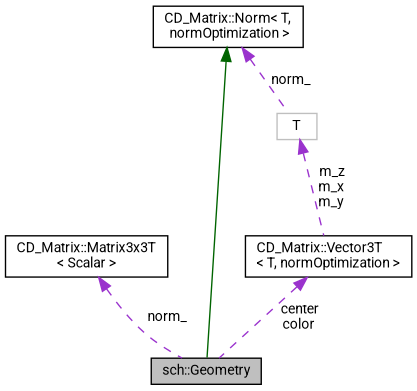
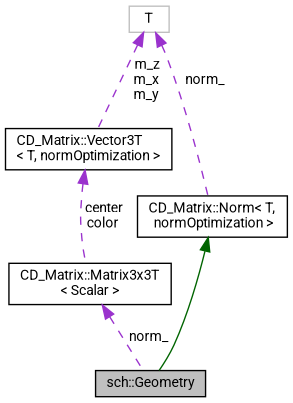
edge "T" -> "CD_Matrix::Norm< T, normOptimization >": reversed
edge "sch::Geometry" -> "CD_Matrix::Vector3T < T, normOptimization >": now "CD_Matrix::Matrix3x3T < Scalar >" -> "CD_Matrix::Vector3T < T, normOptimization >"
